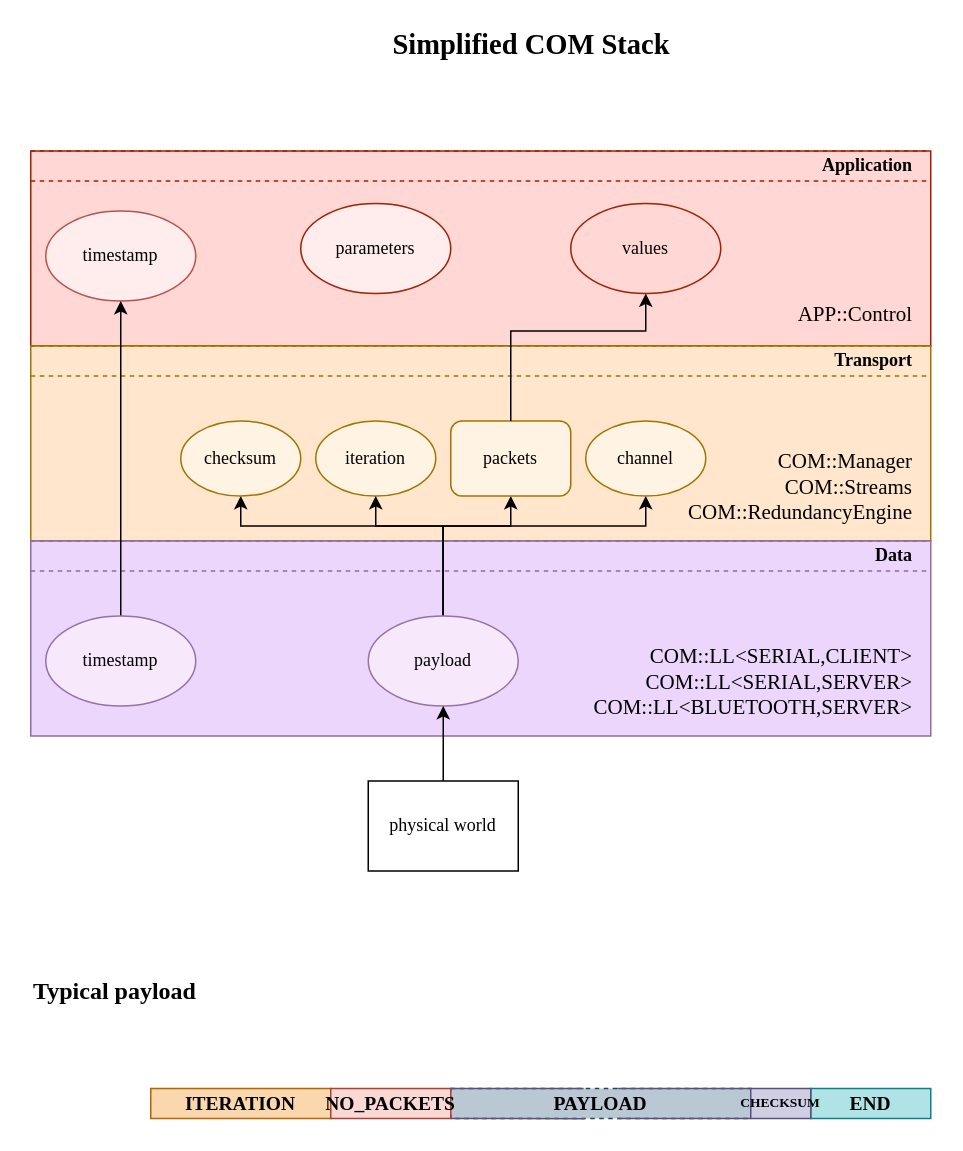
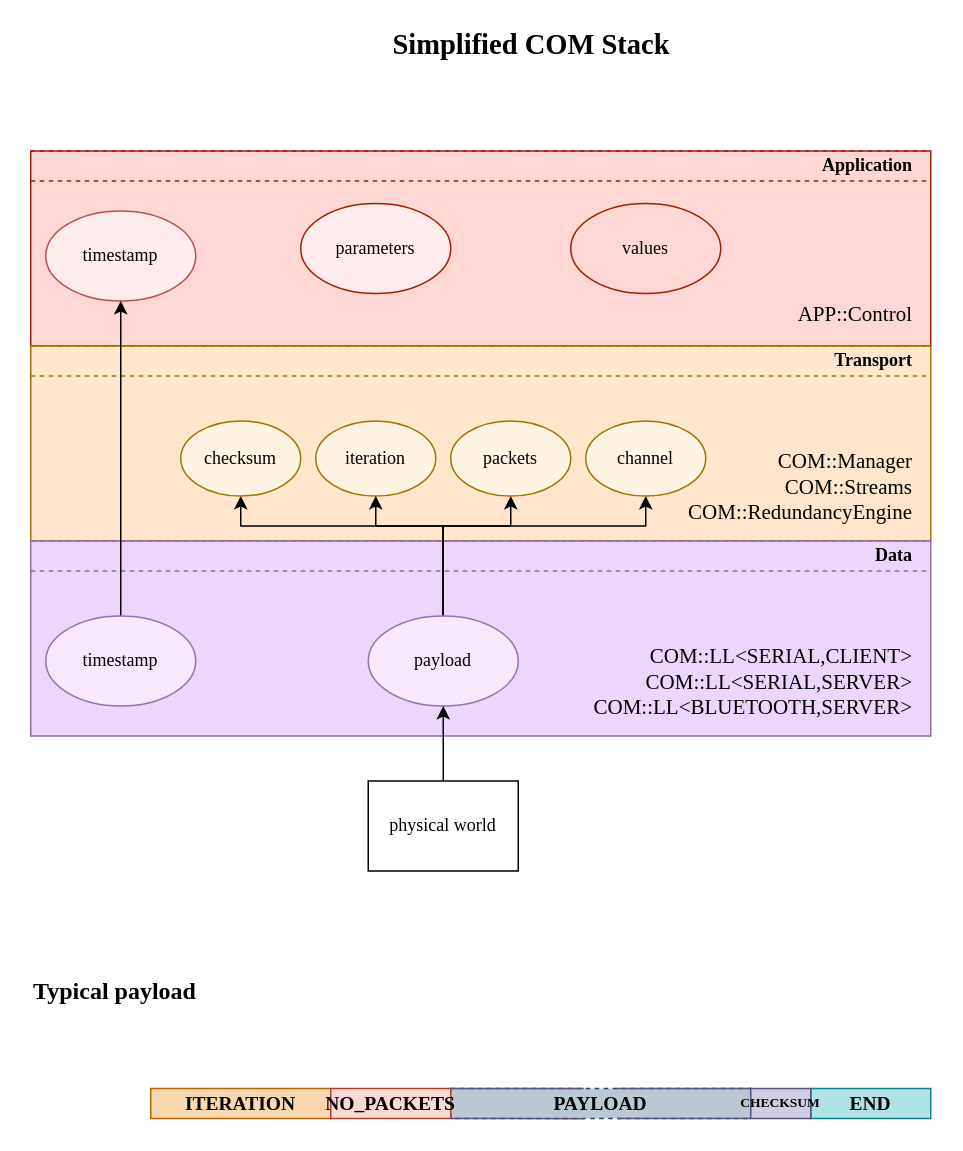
edge "packets" -> "values": removed
node "packets": shape rounded rectangle -> ellipse
